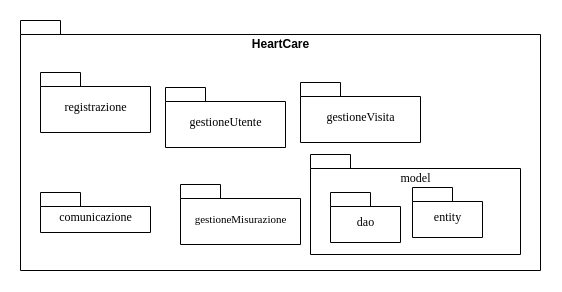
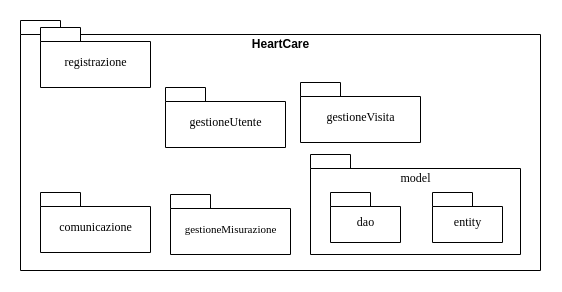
node "registrazione": moved (96, 103) -> (96, 58)
node "comunicazione": size 110x40 -> 110x60
node "entity": moved (448, 213) -> (468, 218)
node "gestioneMisurazione": moved (241, 215) -> (231, 225)
